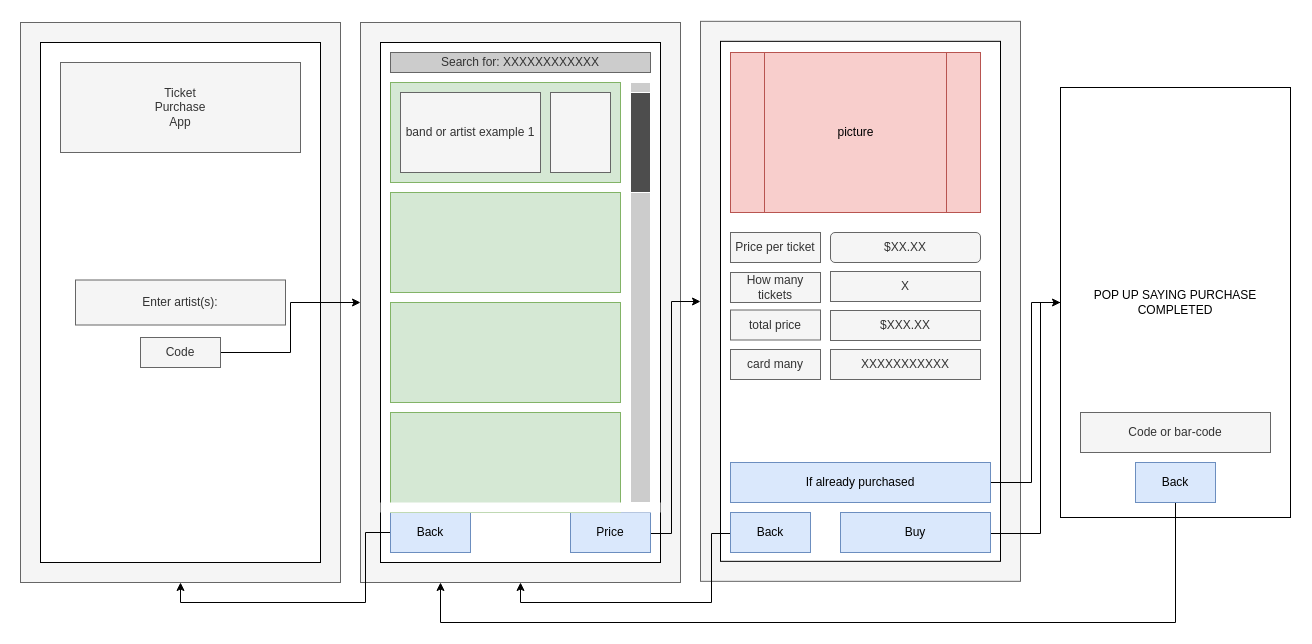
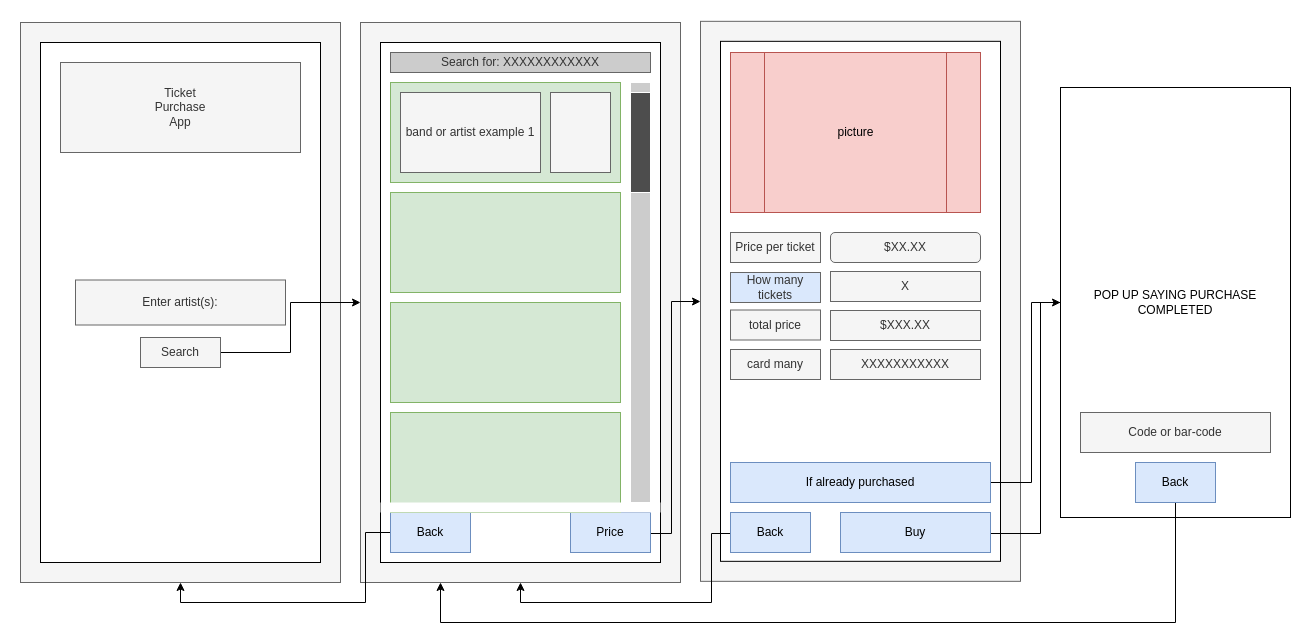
node "How many tickets": fillcolor #f5f5f5 -> #dae8fc
node "Code": label "Code" -> "Search"
